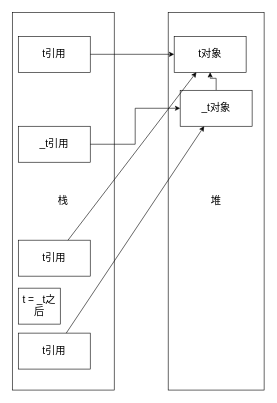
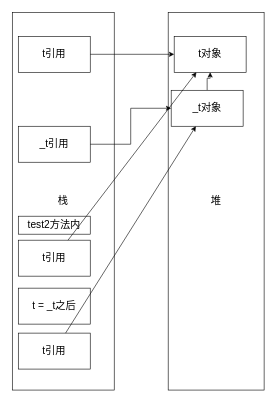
node "_t对象": moved (216, 108) -> (207, 108)
node "test2方法内": added
node "t = _t之后": size 42x36 -> 72x36
